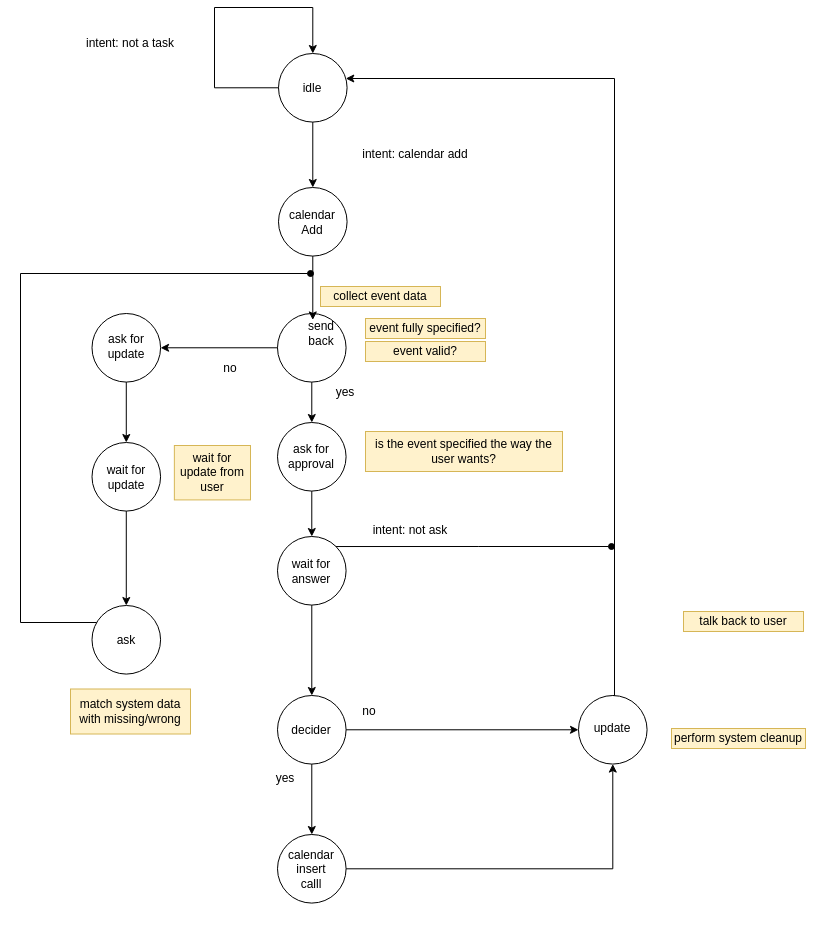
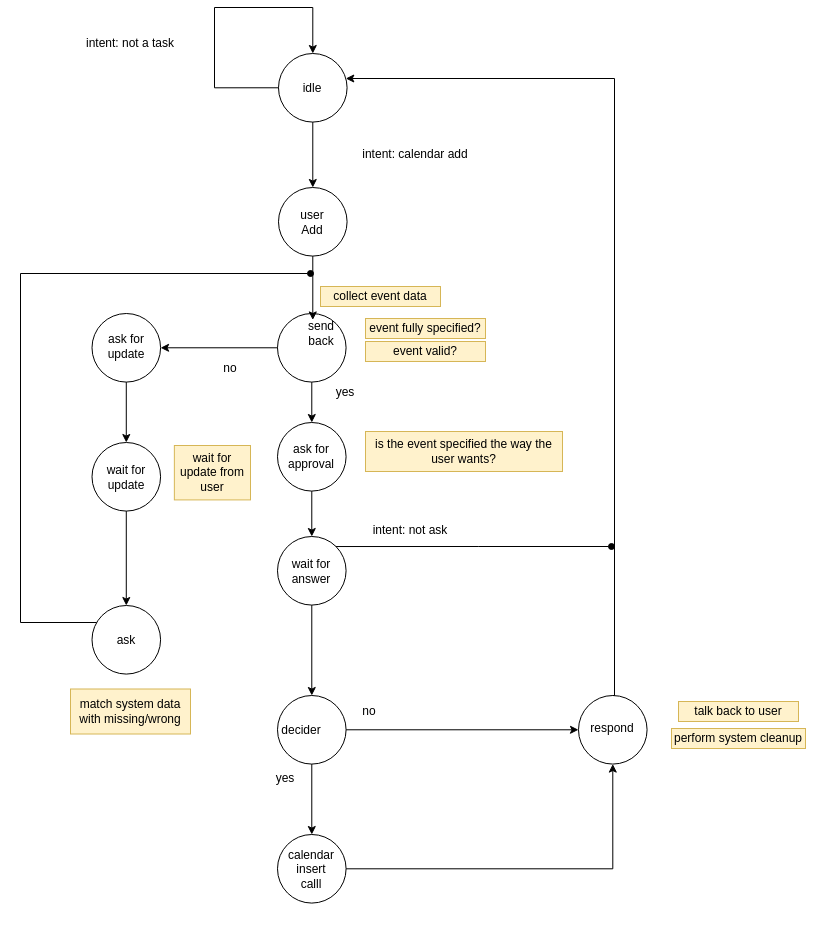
node "calendar Add": label "calendar Add" -> "user Add"
node "talk back to user": moved (744, 622) -> (739, 712)
node "update": label "update" -> "respond"
node "decider": moved (312, 730) -> (302, 730)
